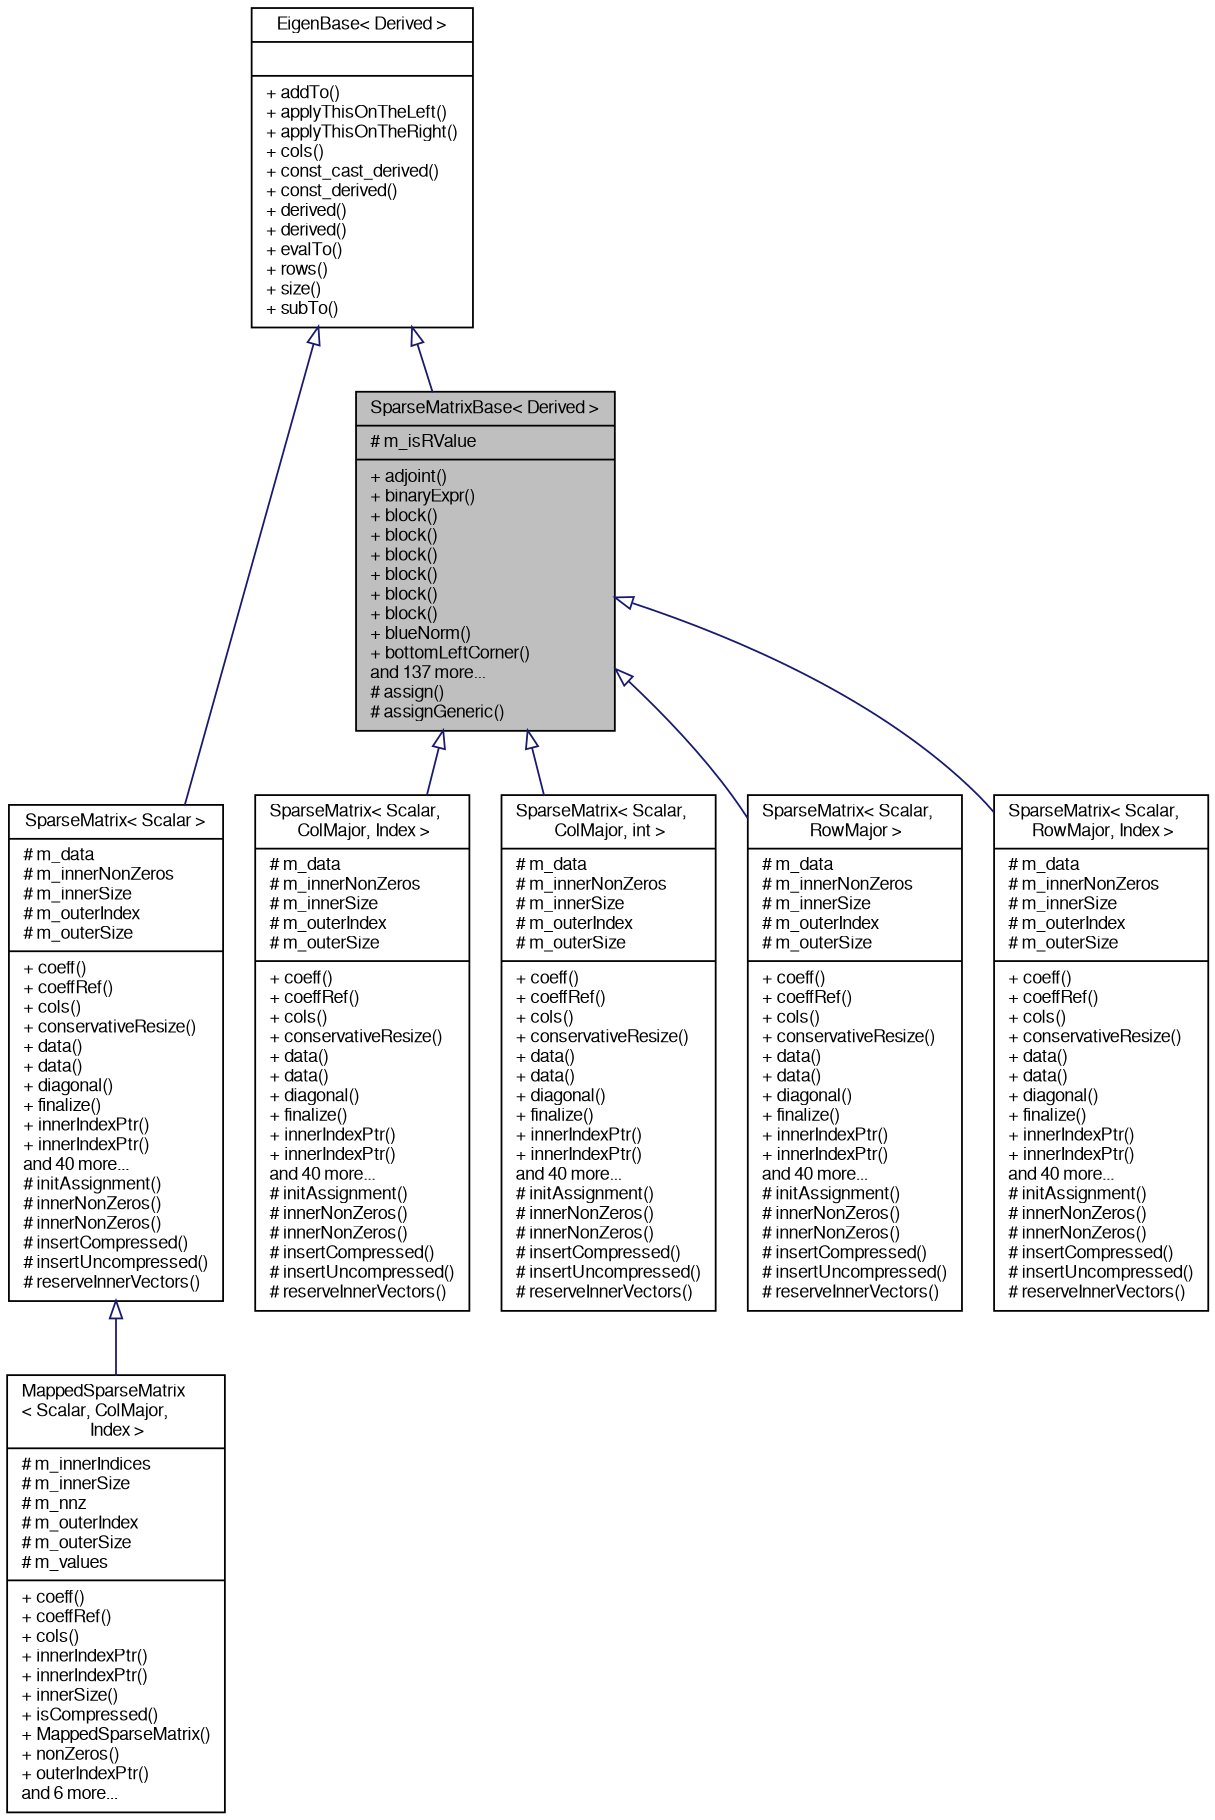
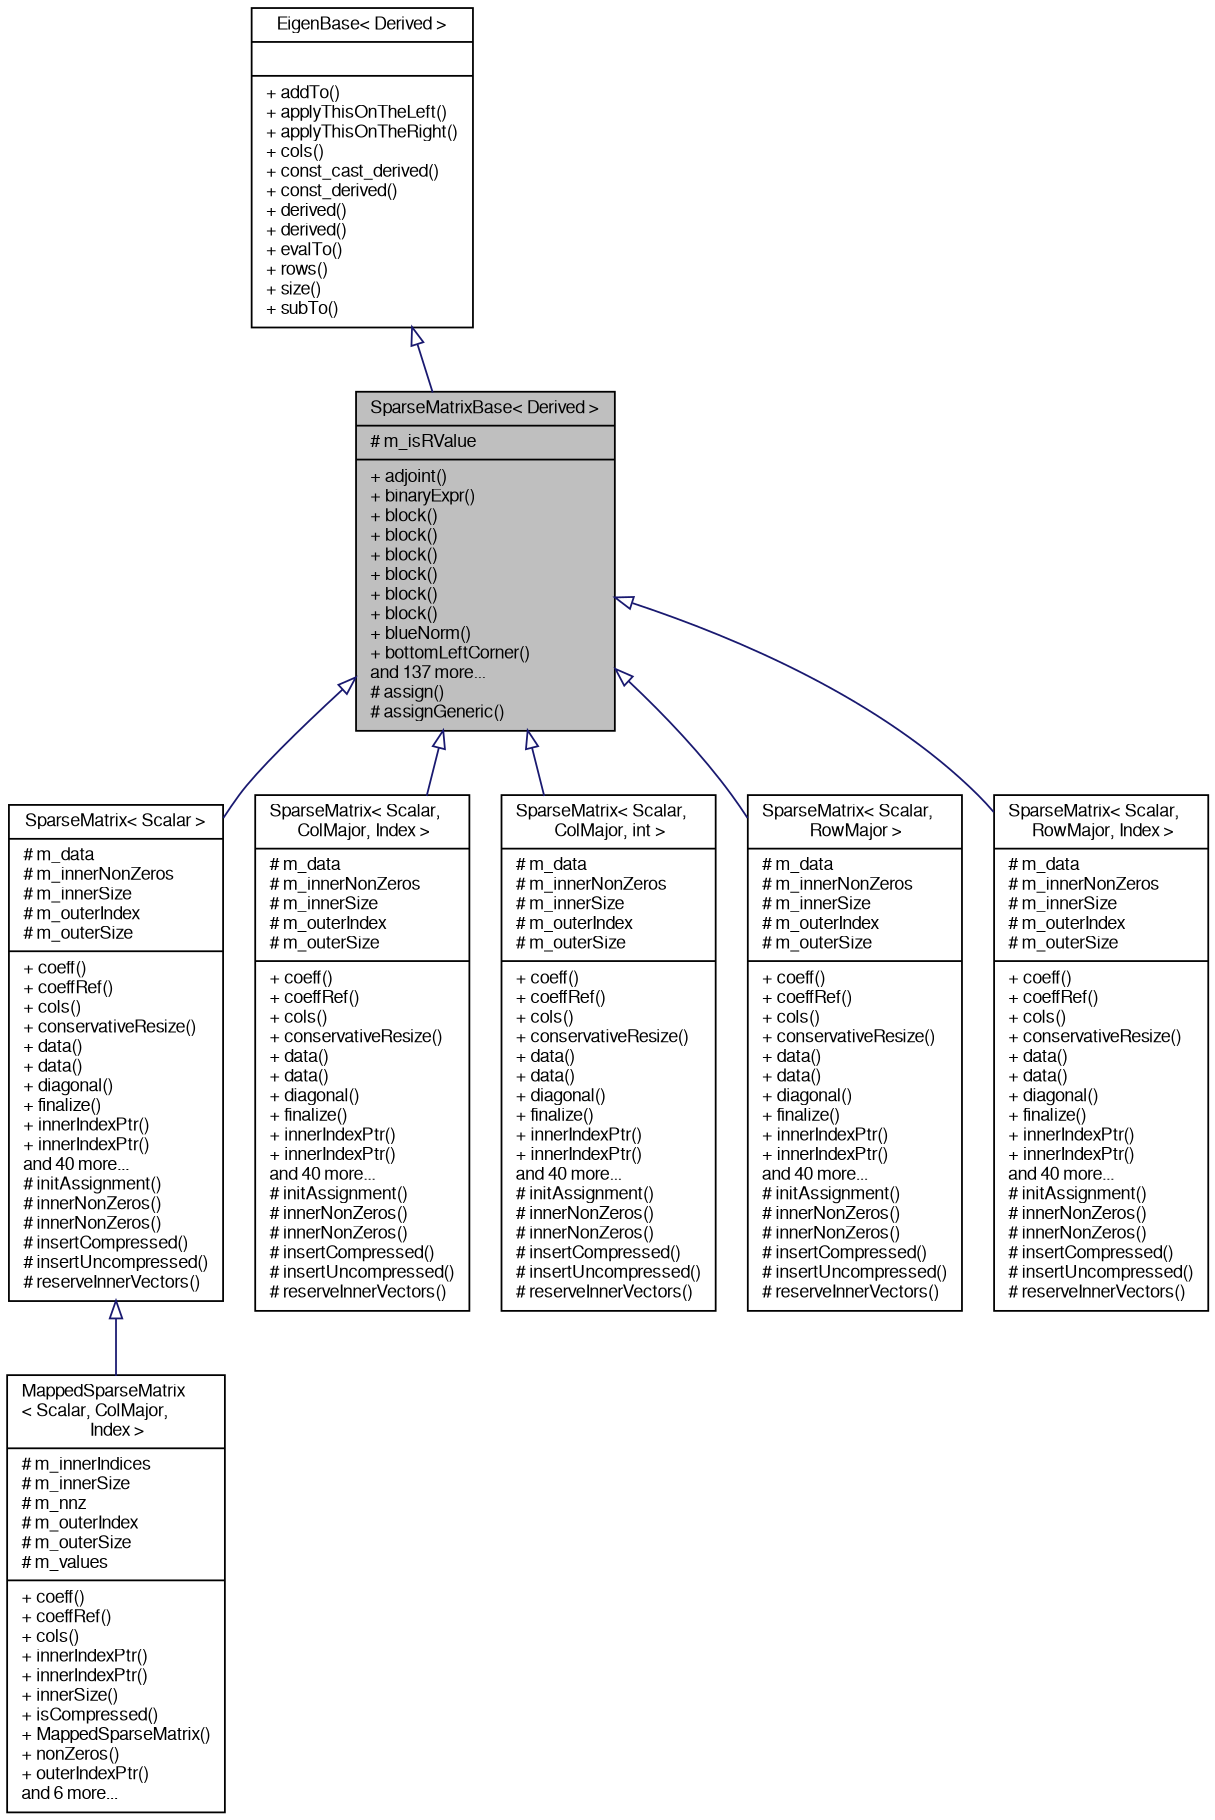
edge "SparseMatrix< Scalar >" -> "EigenBase< Derived >": now "SparseMatrix< Scalar >" -> "SparseMatrixBase< Derived >"
